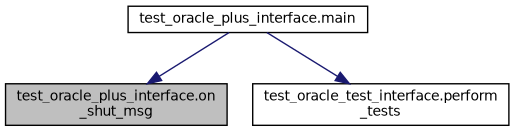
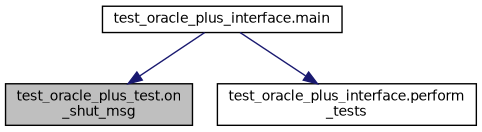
node "test_oracle_plus_interface.on _shut_msg": label "test_oracle_plus_interface.on _shut_msg" -> "test_oracle_plus_test.on _shut_msg"
node "test_oracle_test_interface.perform _tests": label "test_oracle_test_interface.perform _tests" -> "test_oracle_plus_interface.perform _tests"
